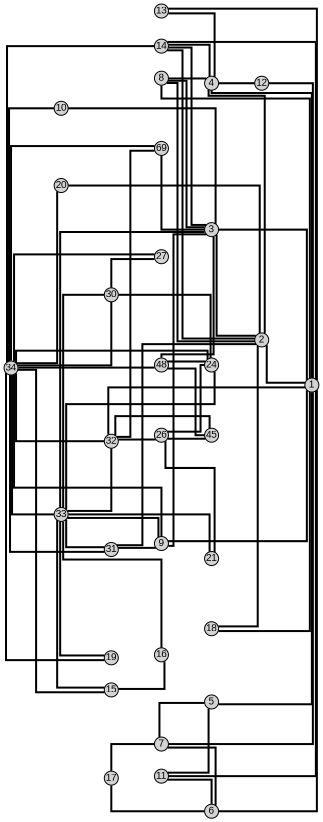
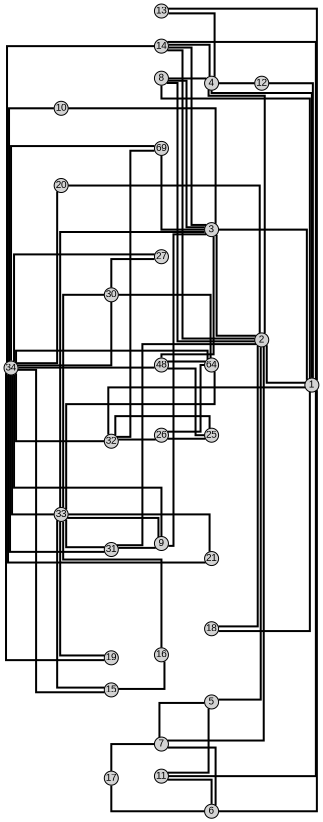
node "24": label "24" -> "64"
node "45": label "45" -> "25"
edge "26" -- "21": now "34" -- "21"
edge "32" -- "33": removed
edge "1" -- "9": removed
edge "1" -- "5": now "2" -- "5"
edge "1" -- "7": now "2" -- "7"
